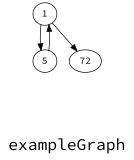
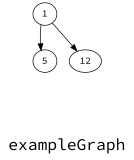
edge "5" -> "1": removed
node "72": label "72" -> "12"
